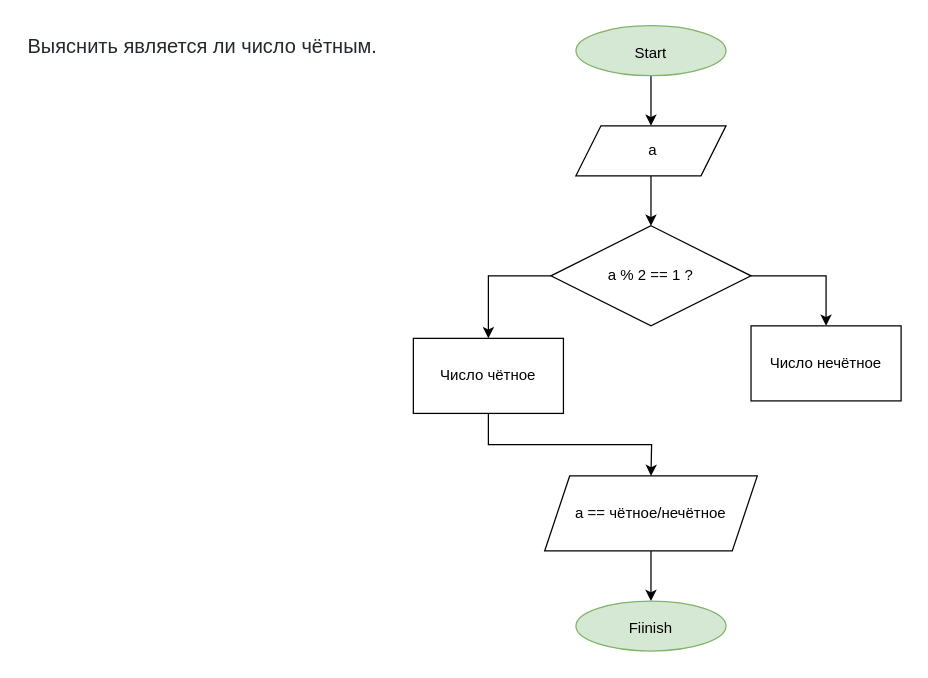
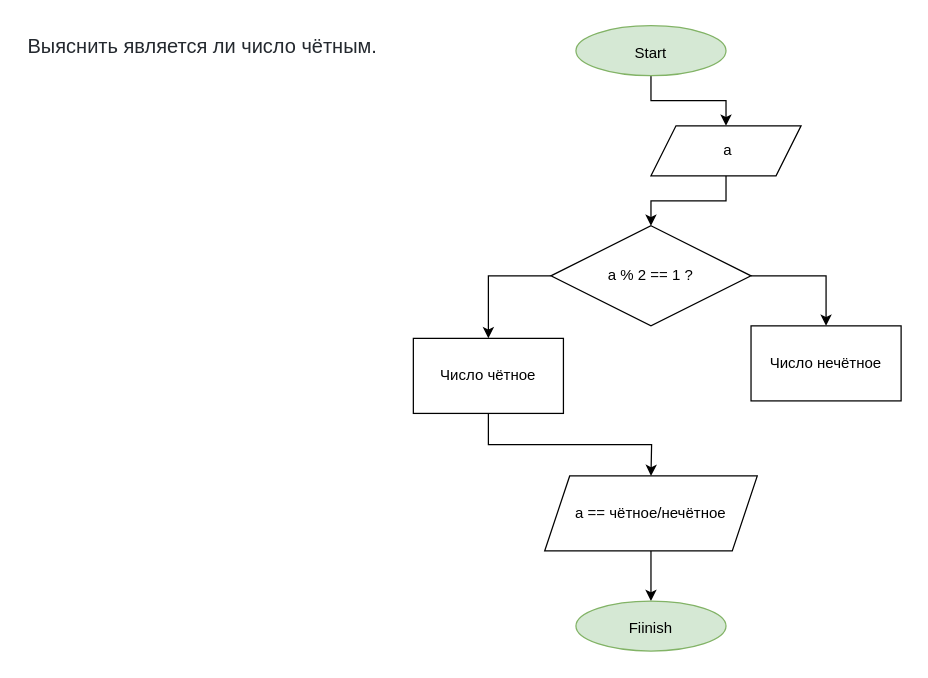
node "a": moved (651, 151) -> (726, 151)
